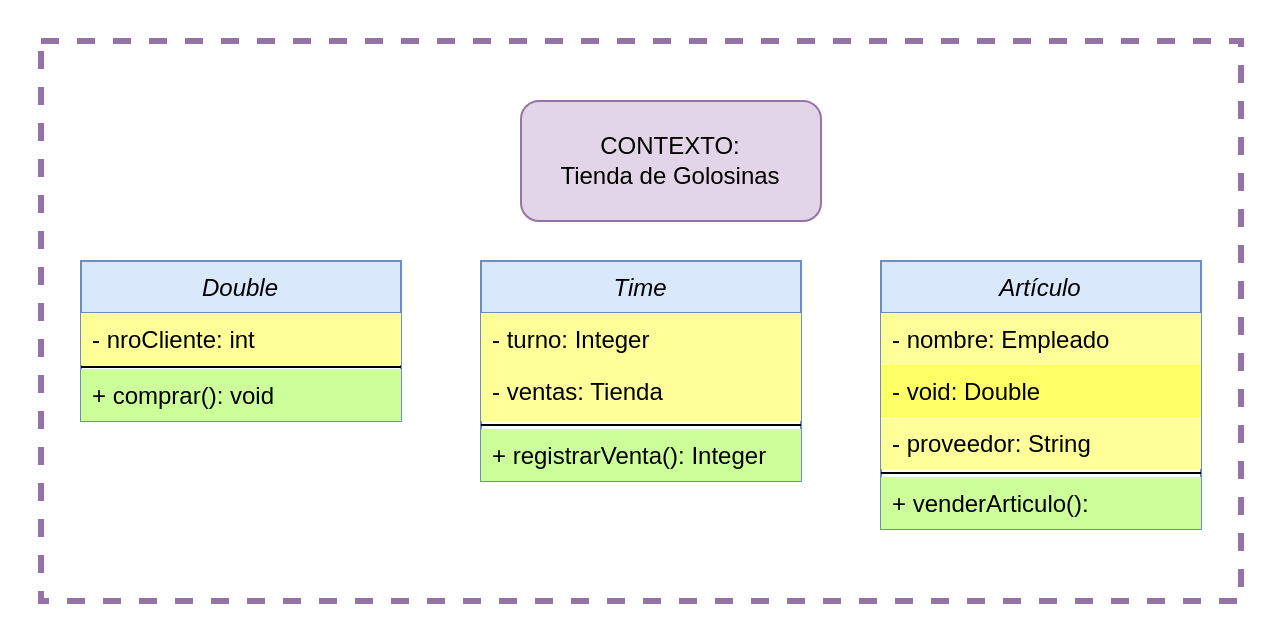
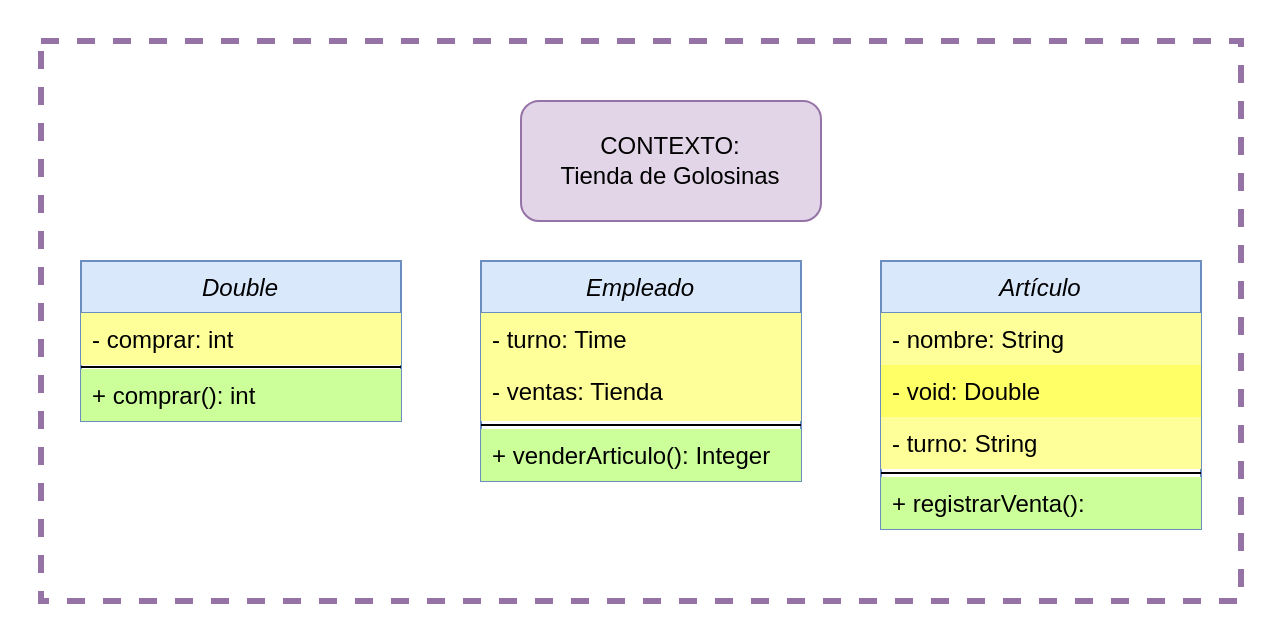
node "Time": label "Time" -> "Empleado"
node "- nroCliente: int": label "- nroCliente: int" -> "- comprar: int"
node "- turno: Integer": label "- turno: Integer" -> "- turno: Time"
node "- nombre: Empleado": label "- nombre: Empleado" -> "- nombre: String"
node "+ comprar(): void": label "+ comprar(): void" -> "+ comprar(): int"
node "- proveedor: String": label "- proveedor: String" -> "- turno: String"
node "+ registrarVenta(): Integer": label "+ registrarVenta(): Integer" -> "+ venderArticulo(): Integer"
node "+ venderArticulo():": label "+ venderArticulo():" -> "+ registrarVenta():"
